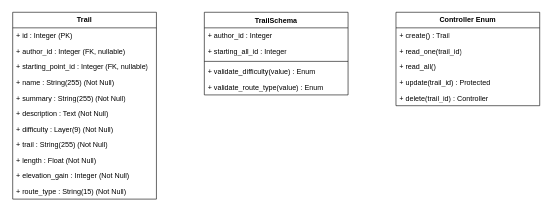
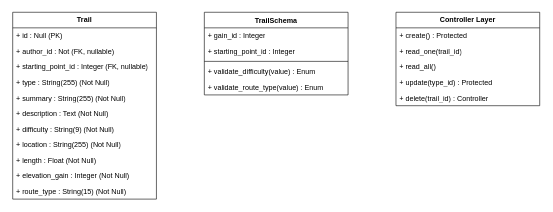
node "Controller Enum": label "Controller Enum" -> "Controller Layer"
node "+ id : Integer (PK)": label "+ id : Integer (PK)" -> "+ id : Null (PK)"
node "+ author_id : Integer": label "+ author_id : Integer" -> "+ gain_id : Integer"
node "+ create() : Trail": label "+ create() : Trail" -> "+ create() : Protected"
node "+ author_id : Integer (FK, nullable)": label "+ author_id : Integer (FK, nullable)" -> "+ author_id : Not (FK, nullable)"
node "+ starting_all_id : Integer": label "+ starting_all_id : Integer" -> "+ starting_point_id : Integer"
node "+ name : String(255) (Not Null)": label "+ name : String(255) (Not Null)" -> "+ type : String(255) (Not Null)"
node "+ update(trail_id) : Protected": label "+ update(trail_id) : Protected" -> "+ update(type_id) : Protected"
node "+ difficulty : Layer(9) (Not Null)": label "+ difficulty : Layer(9) (Not Null)" -> "+ difficulty : String(9) (Not Null)"
node "+ trail : String(255) (Not Null)": label "+ trail : String(255) (Not Null)" -> "+ location : String(255) (Not Null)"
